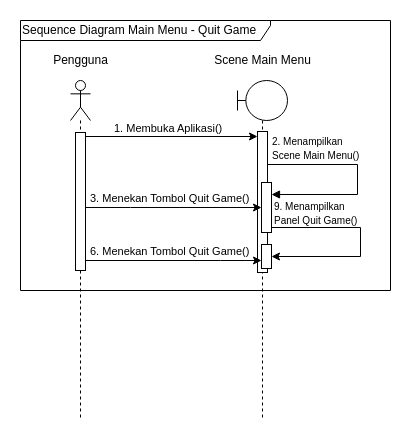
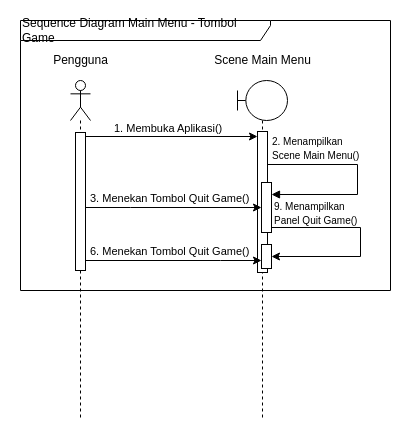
node "Sequence Diagram Main Menu - Quit Game": label "Sequence Diagram Main Menu - Quit Game" -> "Sequence Diagram Main Menu - Tombol Game"
